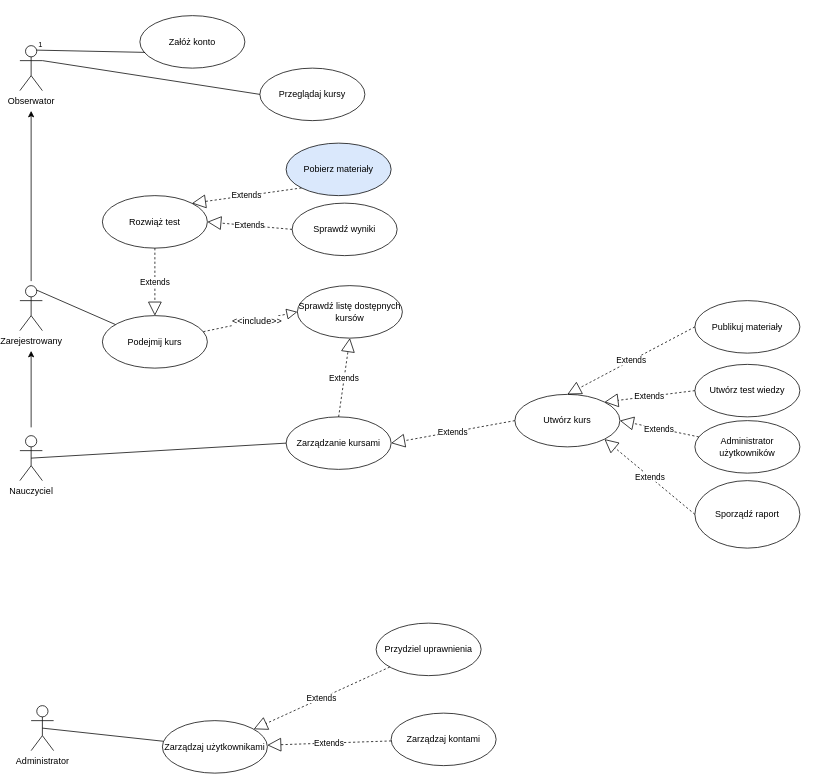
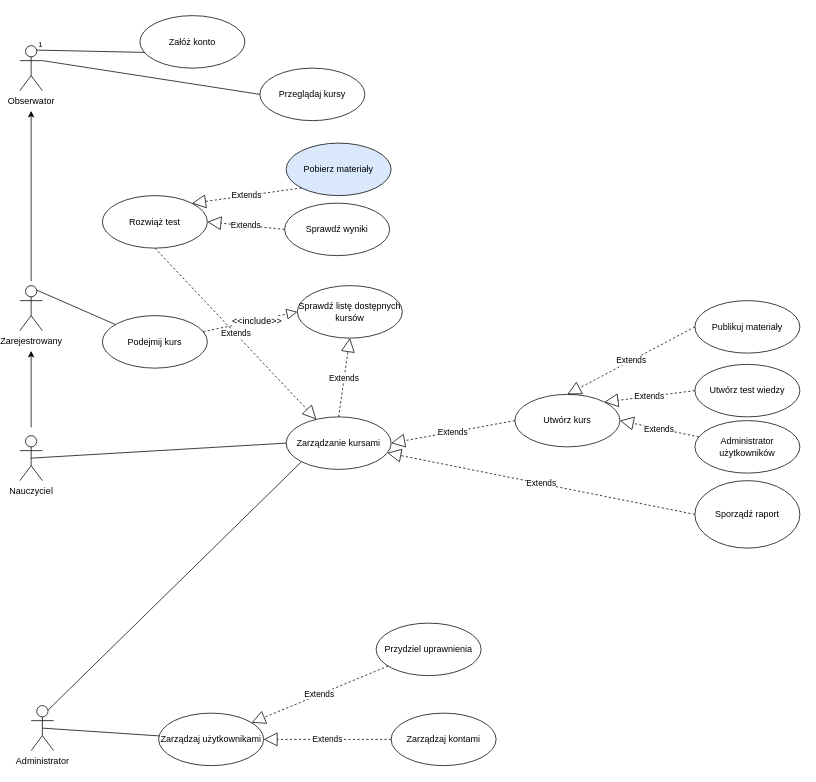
node "Sprawdź wyniki": moved (345, 229) -> (337, 229)
edge "Rozwiąż test" -> "Podejmij kurs": now "Rozwiąż test" -> "Zarządzanie kursami"
edge "Sporządź raport" -> "Utwórz kurs": now "Sporządź raport" -> "Zarządzanie kursami"
edge "Zarządzanie kursami" -- "Administrator": added
node "Zarządzaj użytkownikami": moved (215, 747) -> (211, 739)
